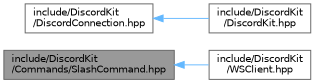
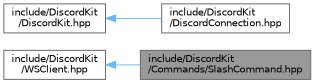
edge "include/DiscordKit /DiscordKit.hpp" -> "include/DiscordKit /DiscordConnection.hpp": reversed
edge "include/DiscordKit /WSClient.hpp" -> "include/DiscordKit /Commands/SlashCommand.hpp": reversed
